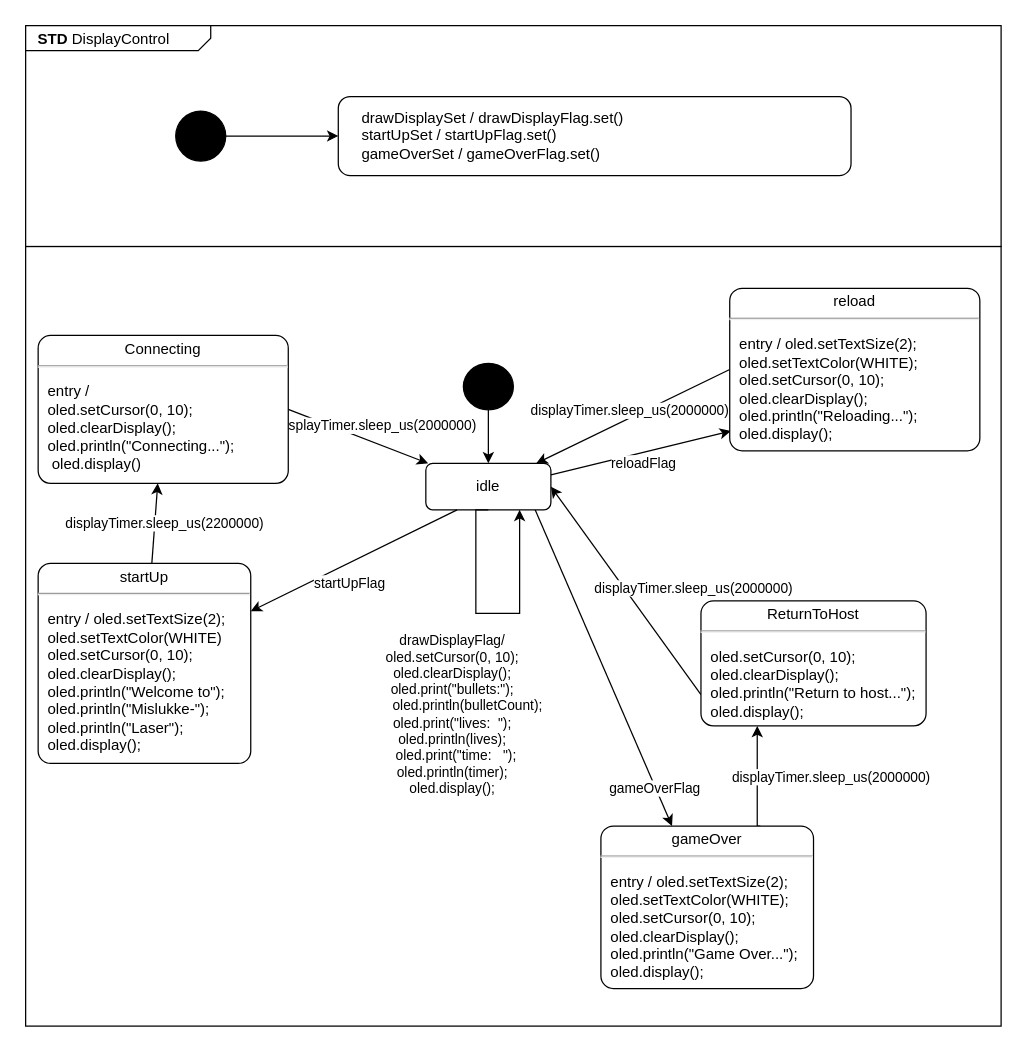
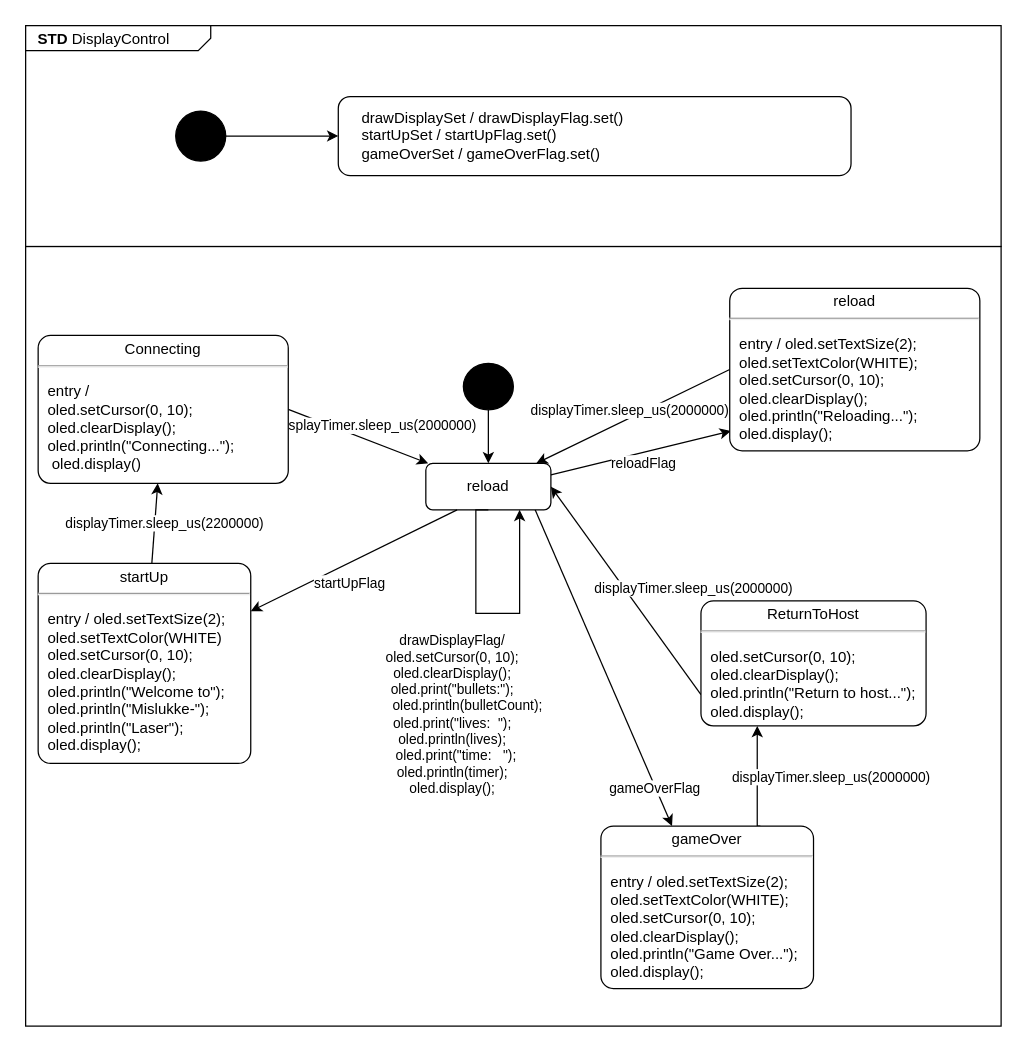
node "idle": label "idle" -> "reload"
